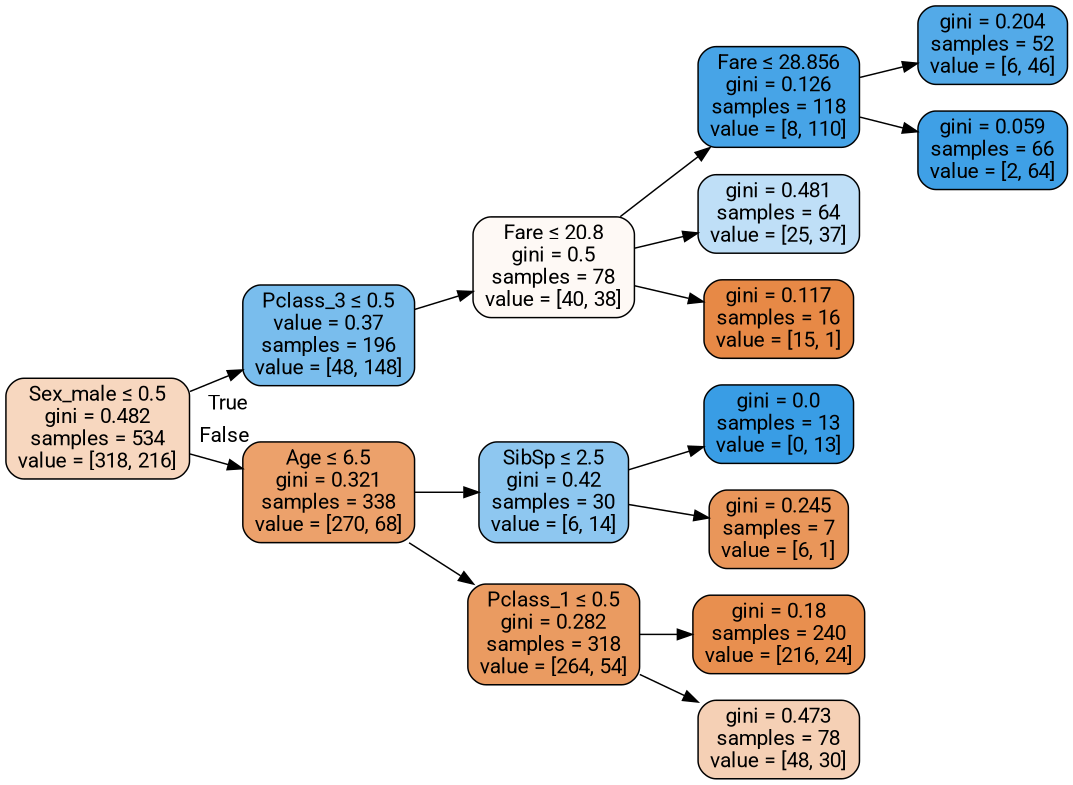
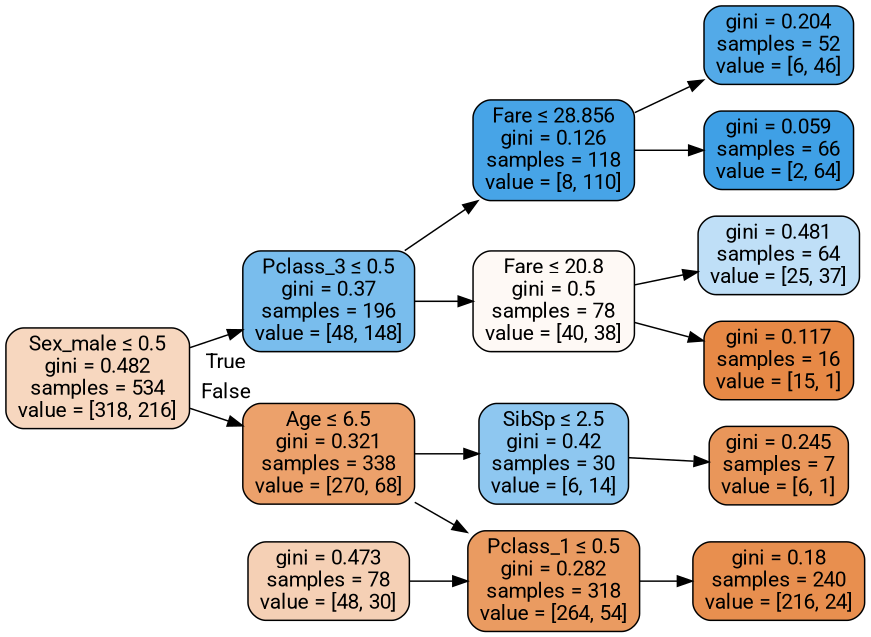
edge "Fare ≤ 20.8" -> "Fare ≤ 28.856": now "Pclass_3 ≤ 0.5" -> "Fare ≤ 28.856"
node "Pclass_3 ≤ 0.5": text "value = 0.37" -> "gini = 0.37"
node "gini = 0.0": removed
edge "Pclass_1 ≤ 0.5" -> "gini = 0.473": reversed
